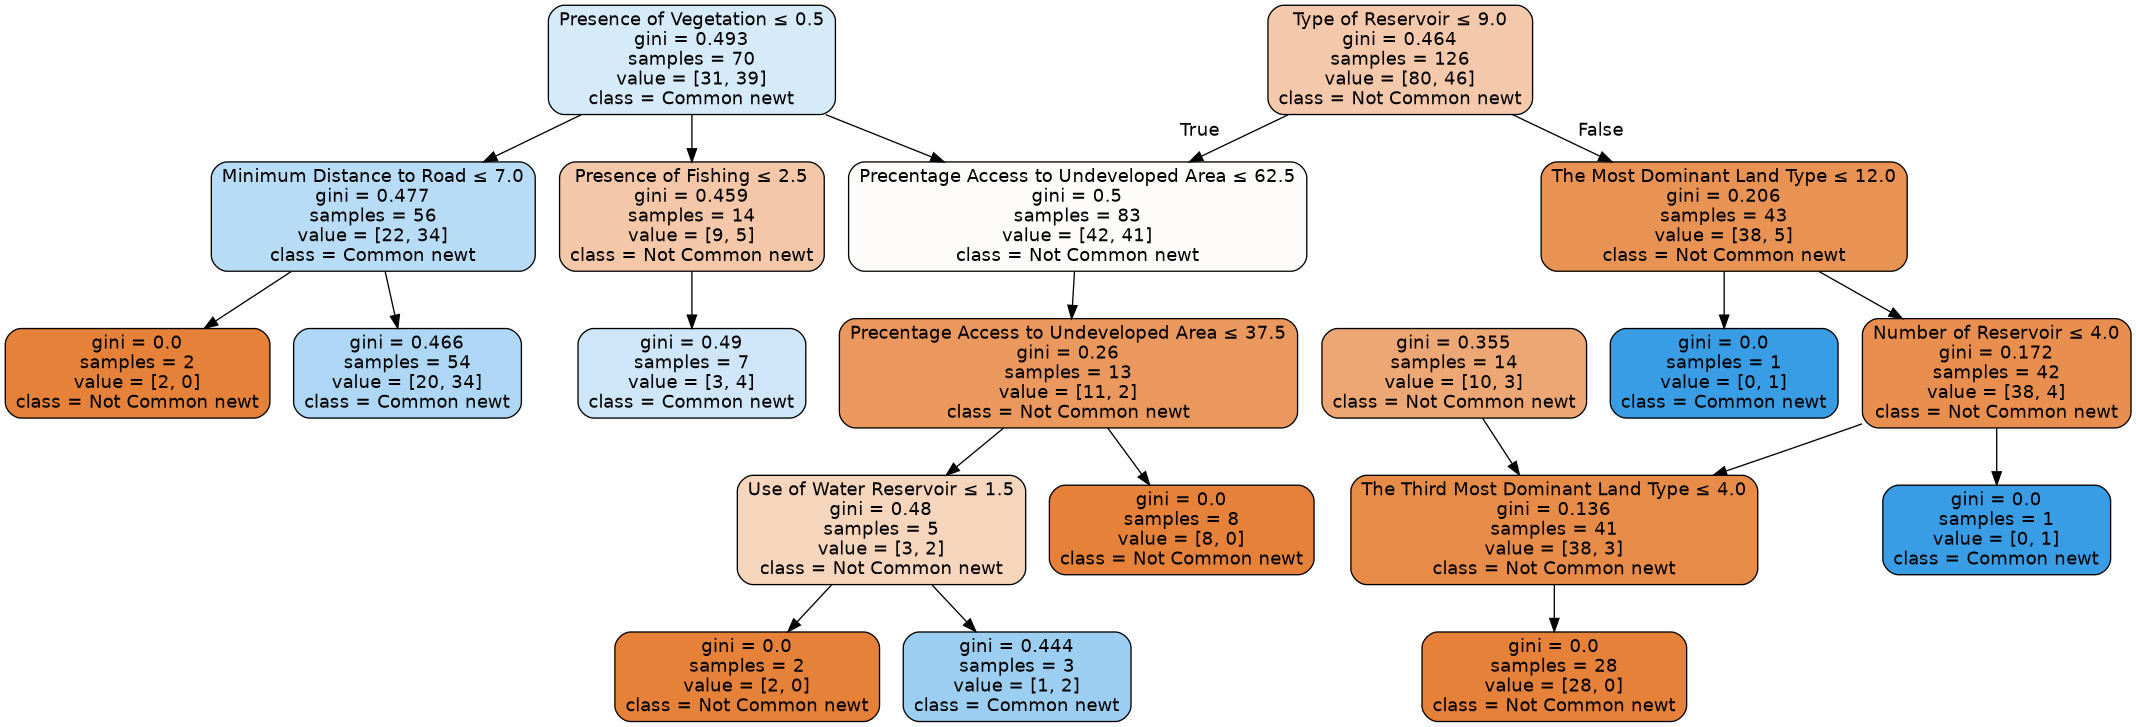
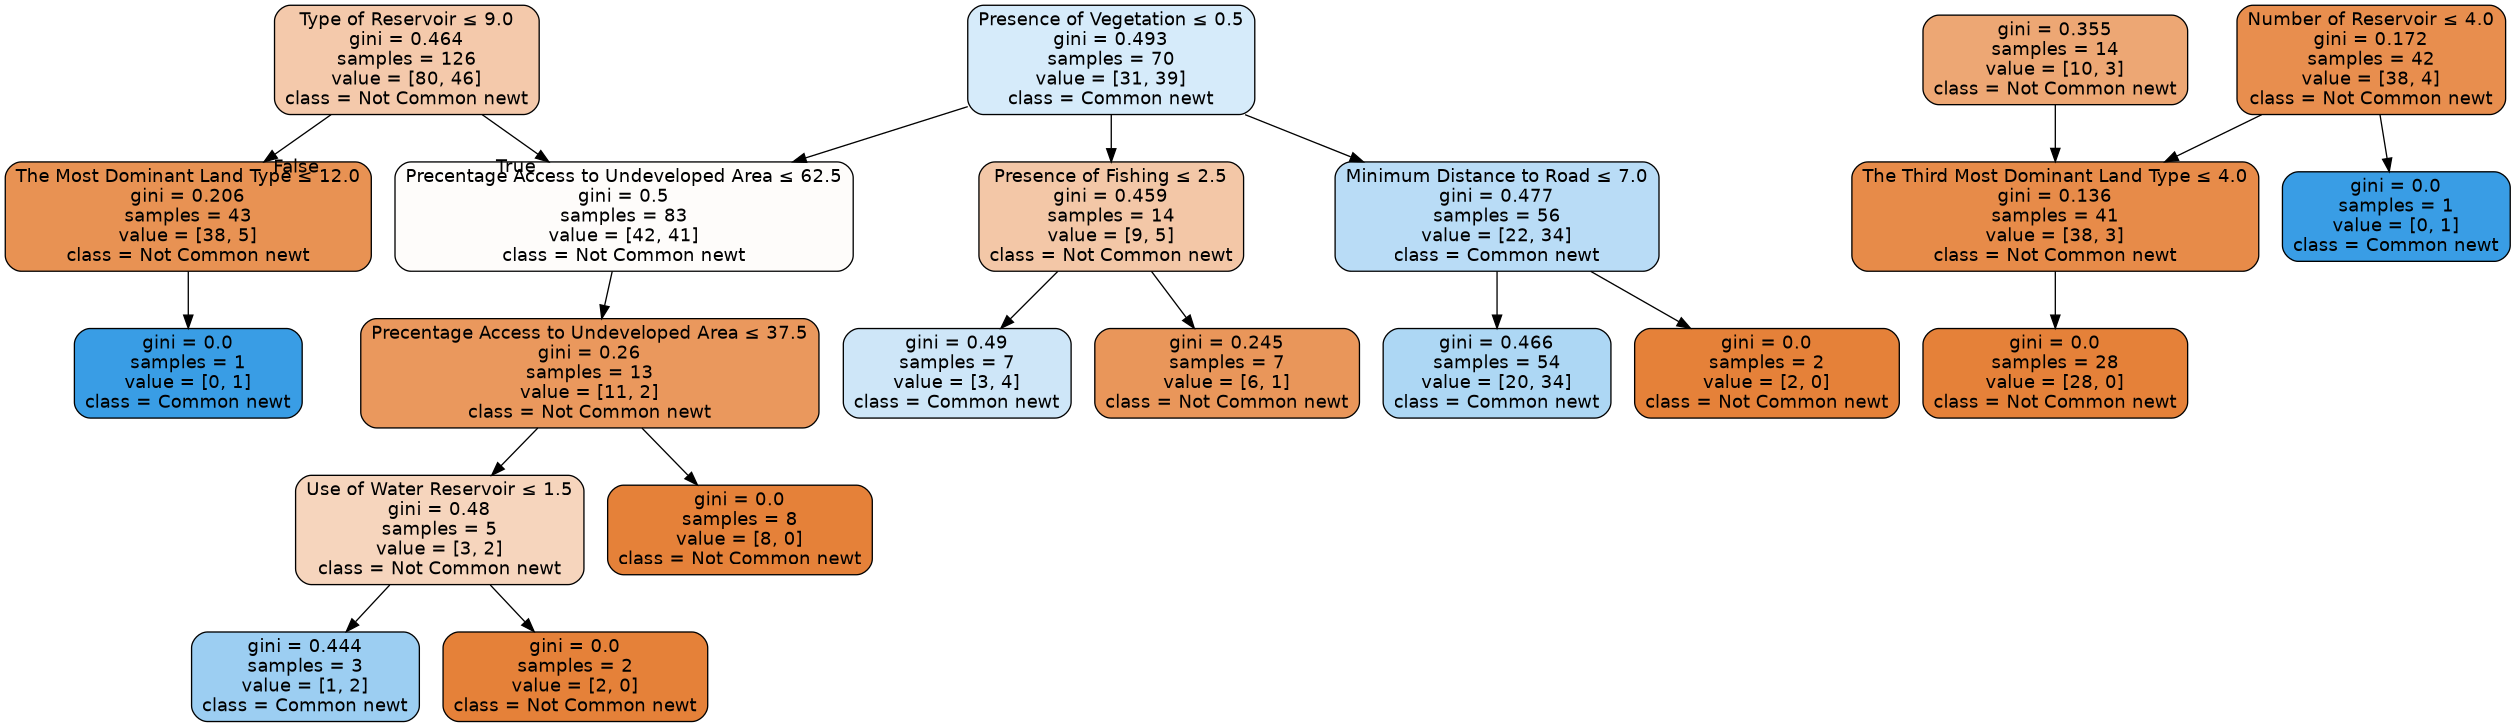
edge "The Most Dominant Land Type ≤ 12.0" -> "Number of Reservoir ≤ 4.0": removed
node "gini = 0.245": added
